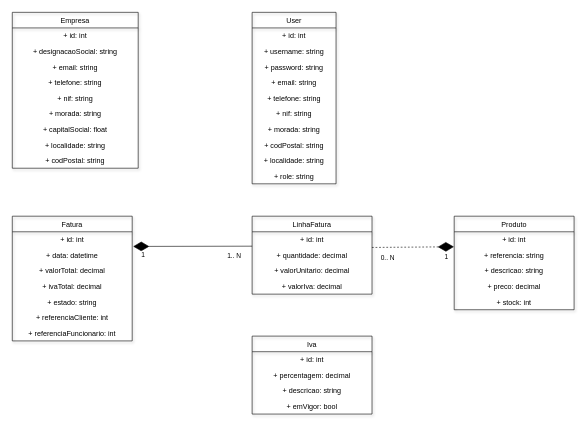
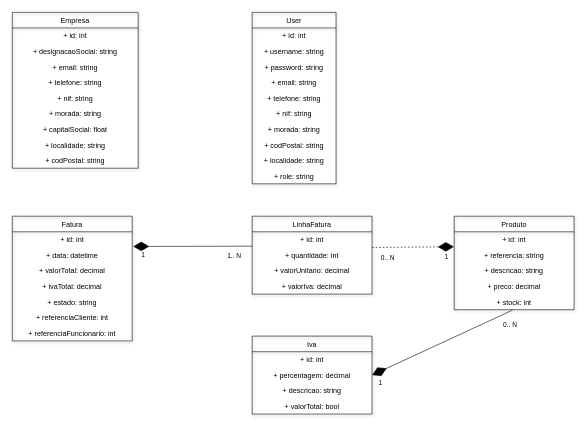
node "+ quantidade: decimal": label "+ quantidade: decimal" -> "+ quantidade: int"
edge "+ stock: int" -> "+ percentagem: decimal": added, labels "0.. N", "1"
node "+ emVigor: bool": label "+ emVigor: bool" -> "+ valorTotal: bool"
